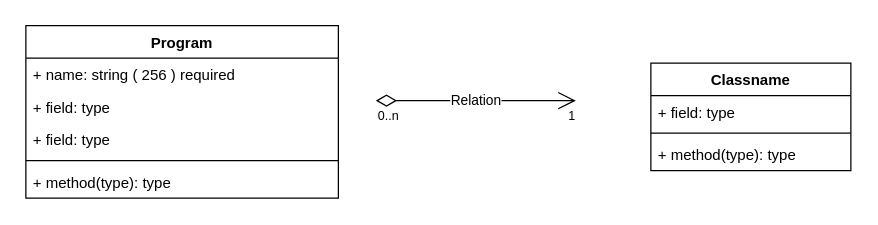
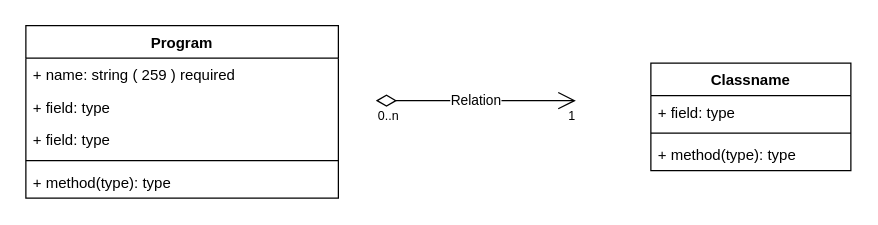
node "+ name: string ( 256 ) required": label "+ name: string ( 256 ) required" -> "+ name: string ( 259 ) required"
